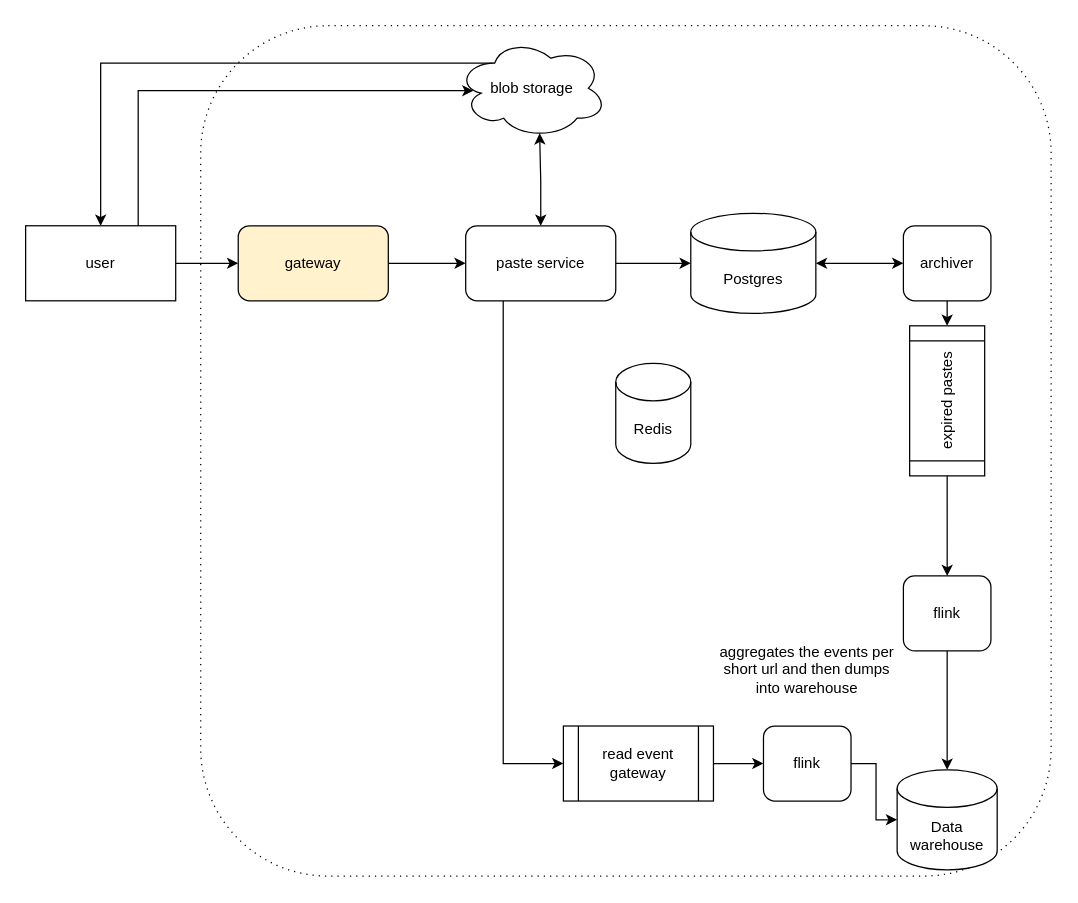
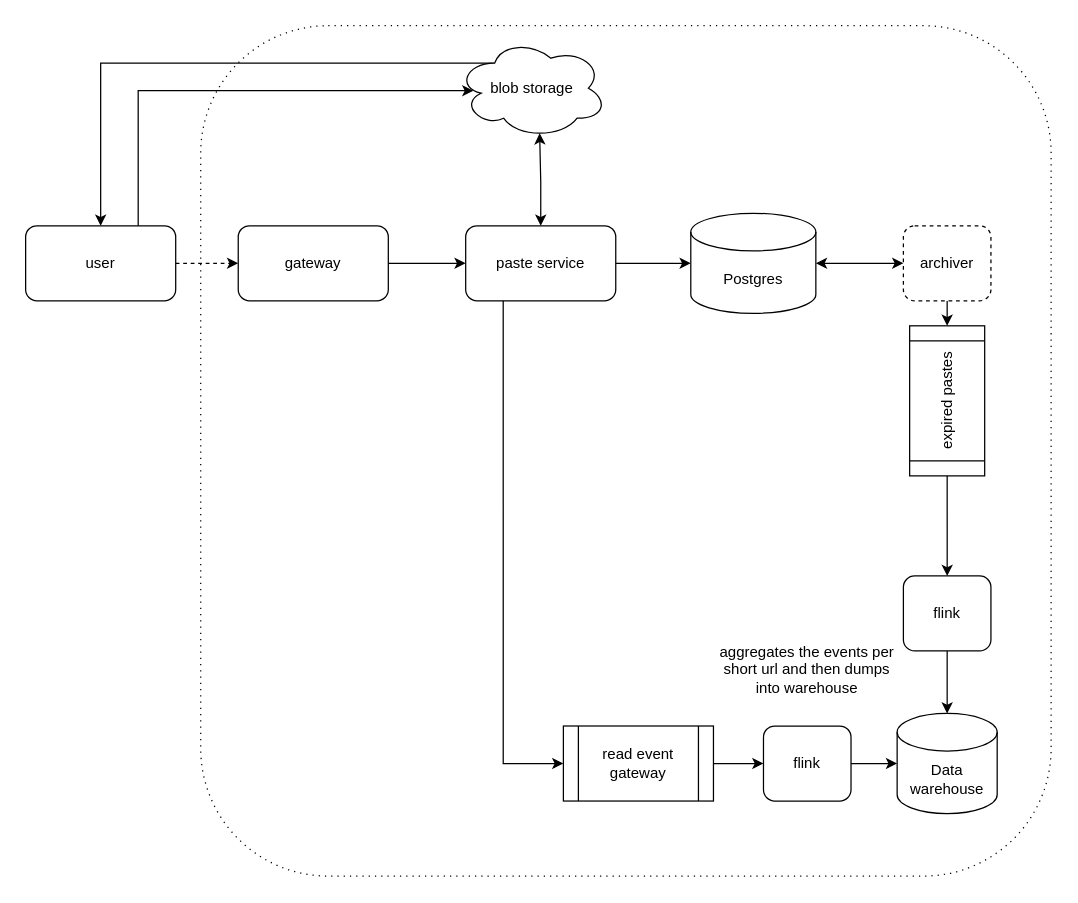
node "user": shape rectangle -> rounded rectangle
edge "user" -> "gateway": style solid -> dashed
node "gateway": fillcolor #fff2cc -> #ffffff
node "archiver": style solid -> dashed
node "Redis": removed
node "Data warehouse": moved (947, 819) -> (947, 763)
